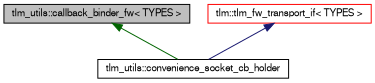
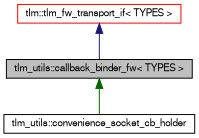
edge "tlm_utils::convenience_socket_cb_holder" -> "tlm::tlm_fw_transport_if< TYPES >": now "tlm_utils::callback_binder_fw< TYPES >" -> "tlm::tlm_fw_transport_if< TYPES >"
